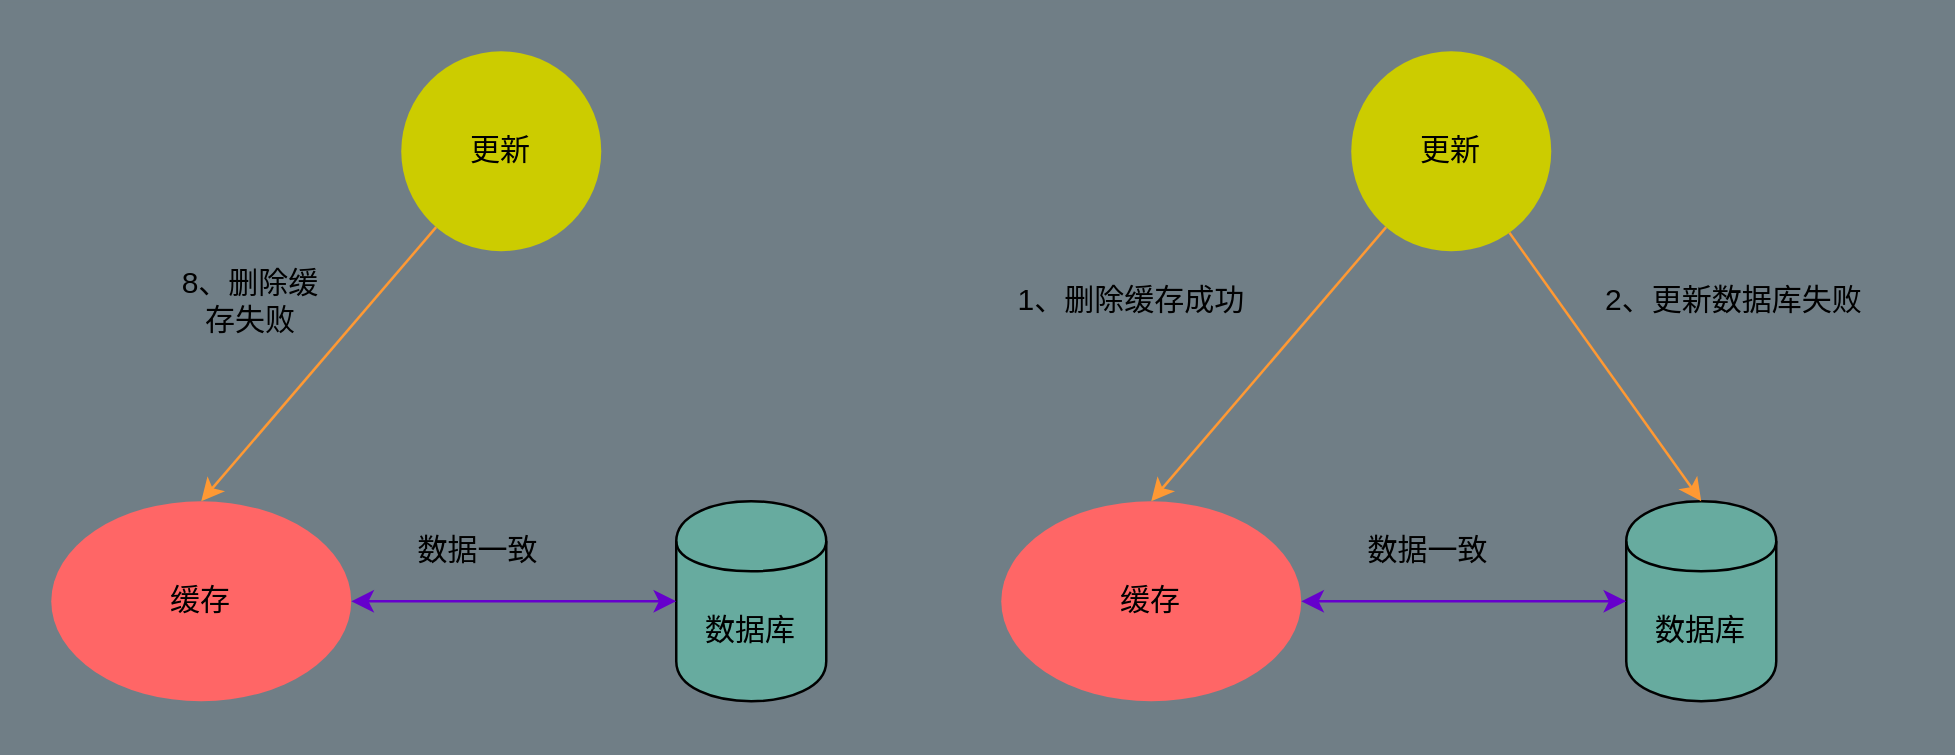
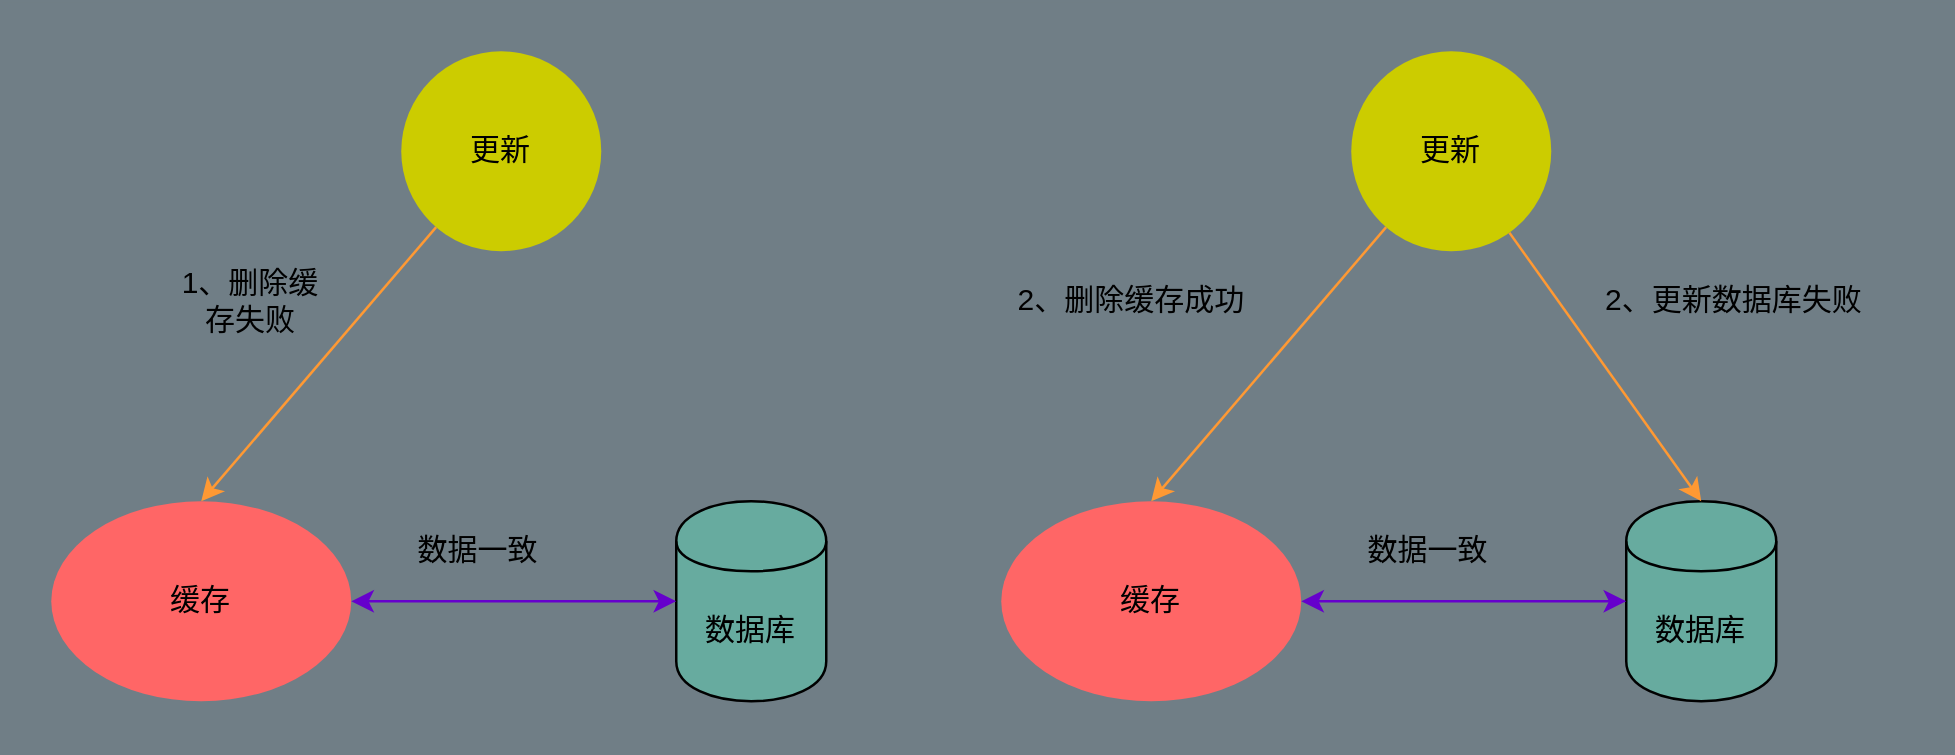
node "8、删除缓存失败": label "8、删除缓存失败" -> "1、删除缓存失败"
node "1、删除缓存成功": label "1、删除缓存成功" -> "2、删除缓存成功"
